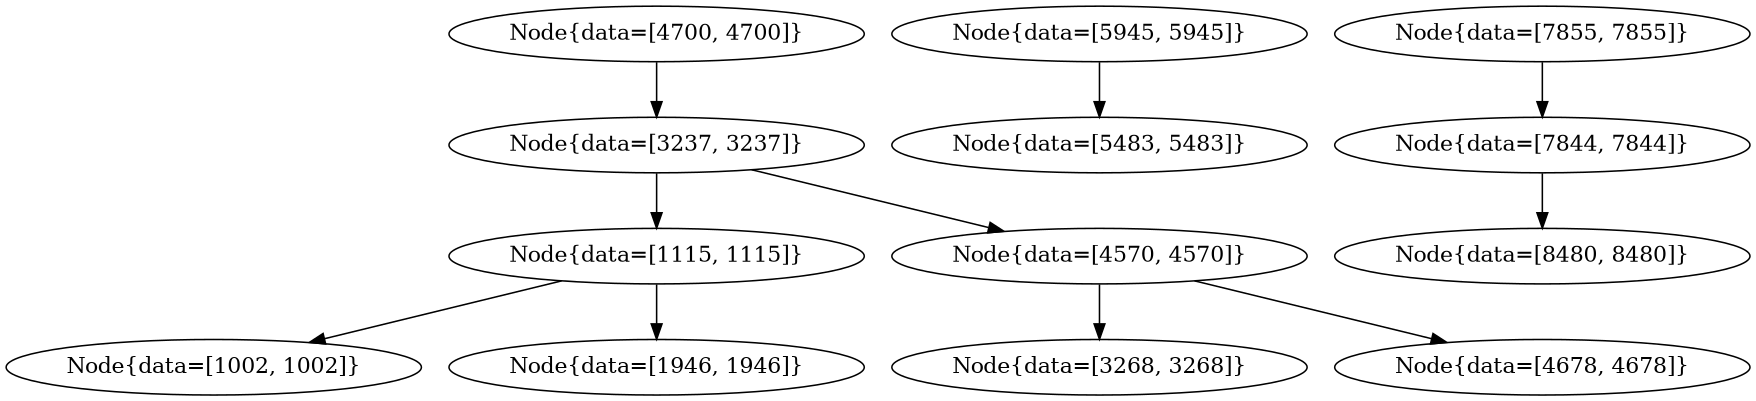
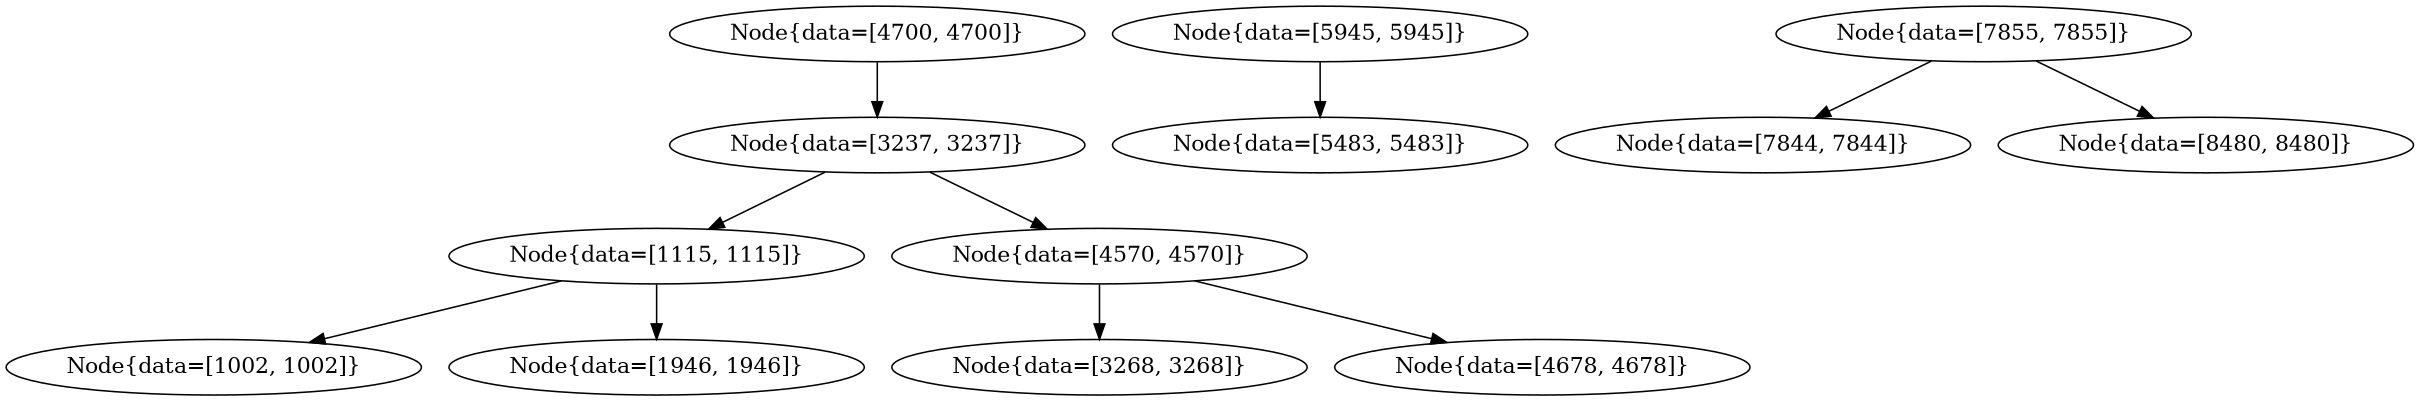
edge "Node{data=[7844, 7844]}" -> "Node{data=[8480, 8480]}": now "Node{data=[7855, 7855]}" -> "Node{data=[8480, 8480]}"
